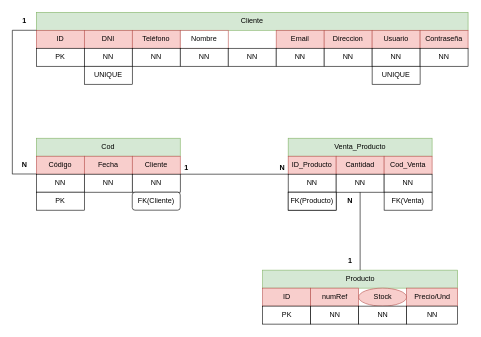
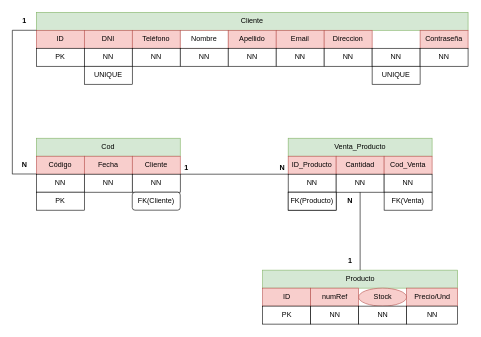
node "Apellido": added
node "Usuario": removed
